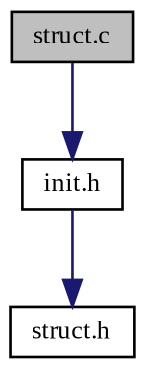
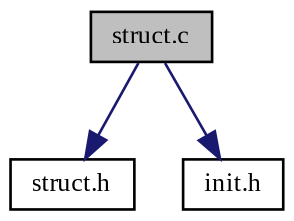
edge "init.h" -> "struct.h": now "struct.c" -> "struct.h"
